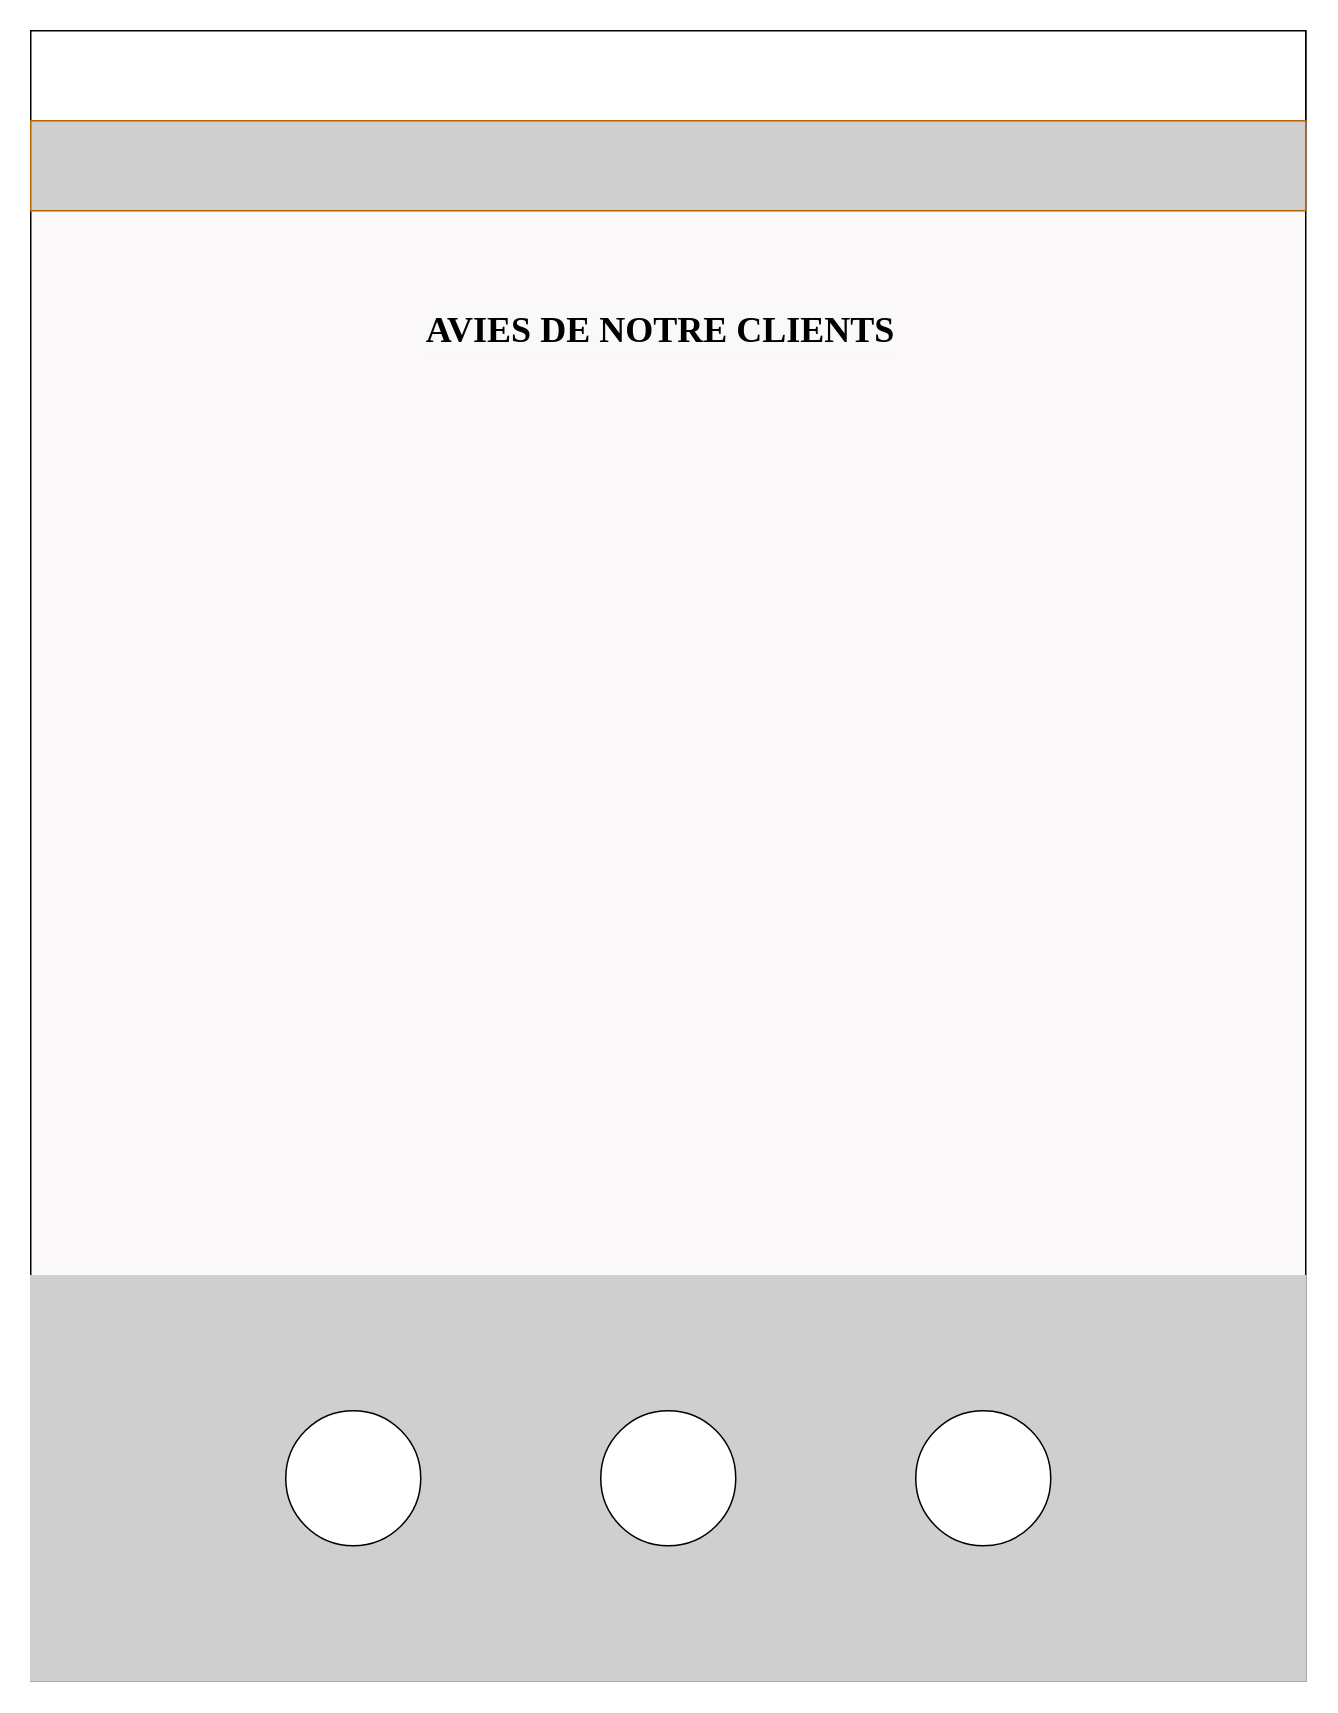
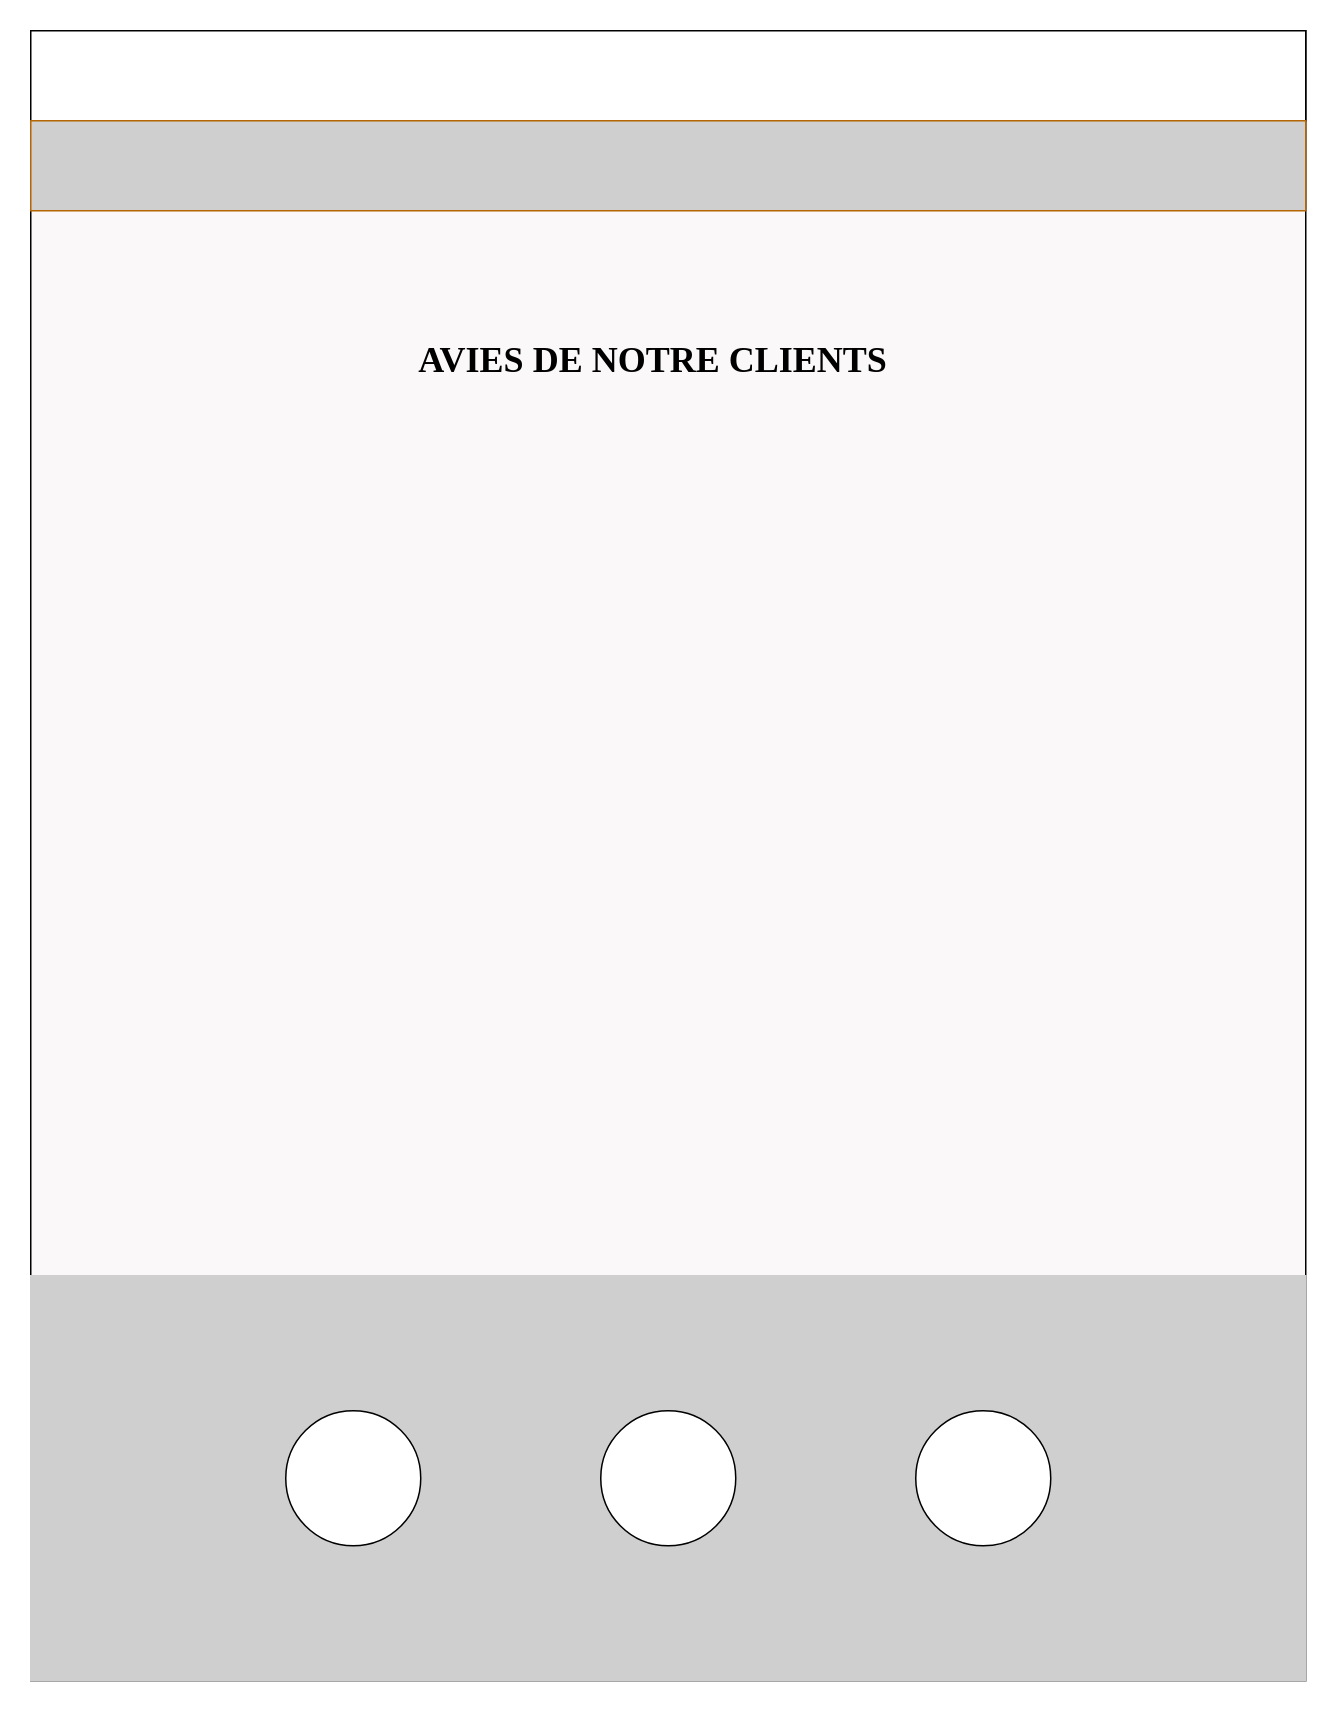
node "AVIES DE NOTRE CLIENTS": moved (661, 331) -> (653, 361)
